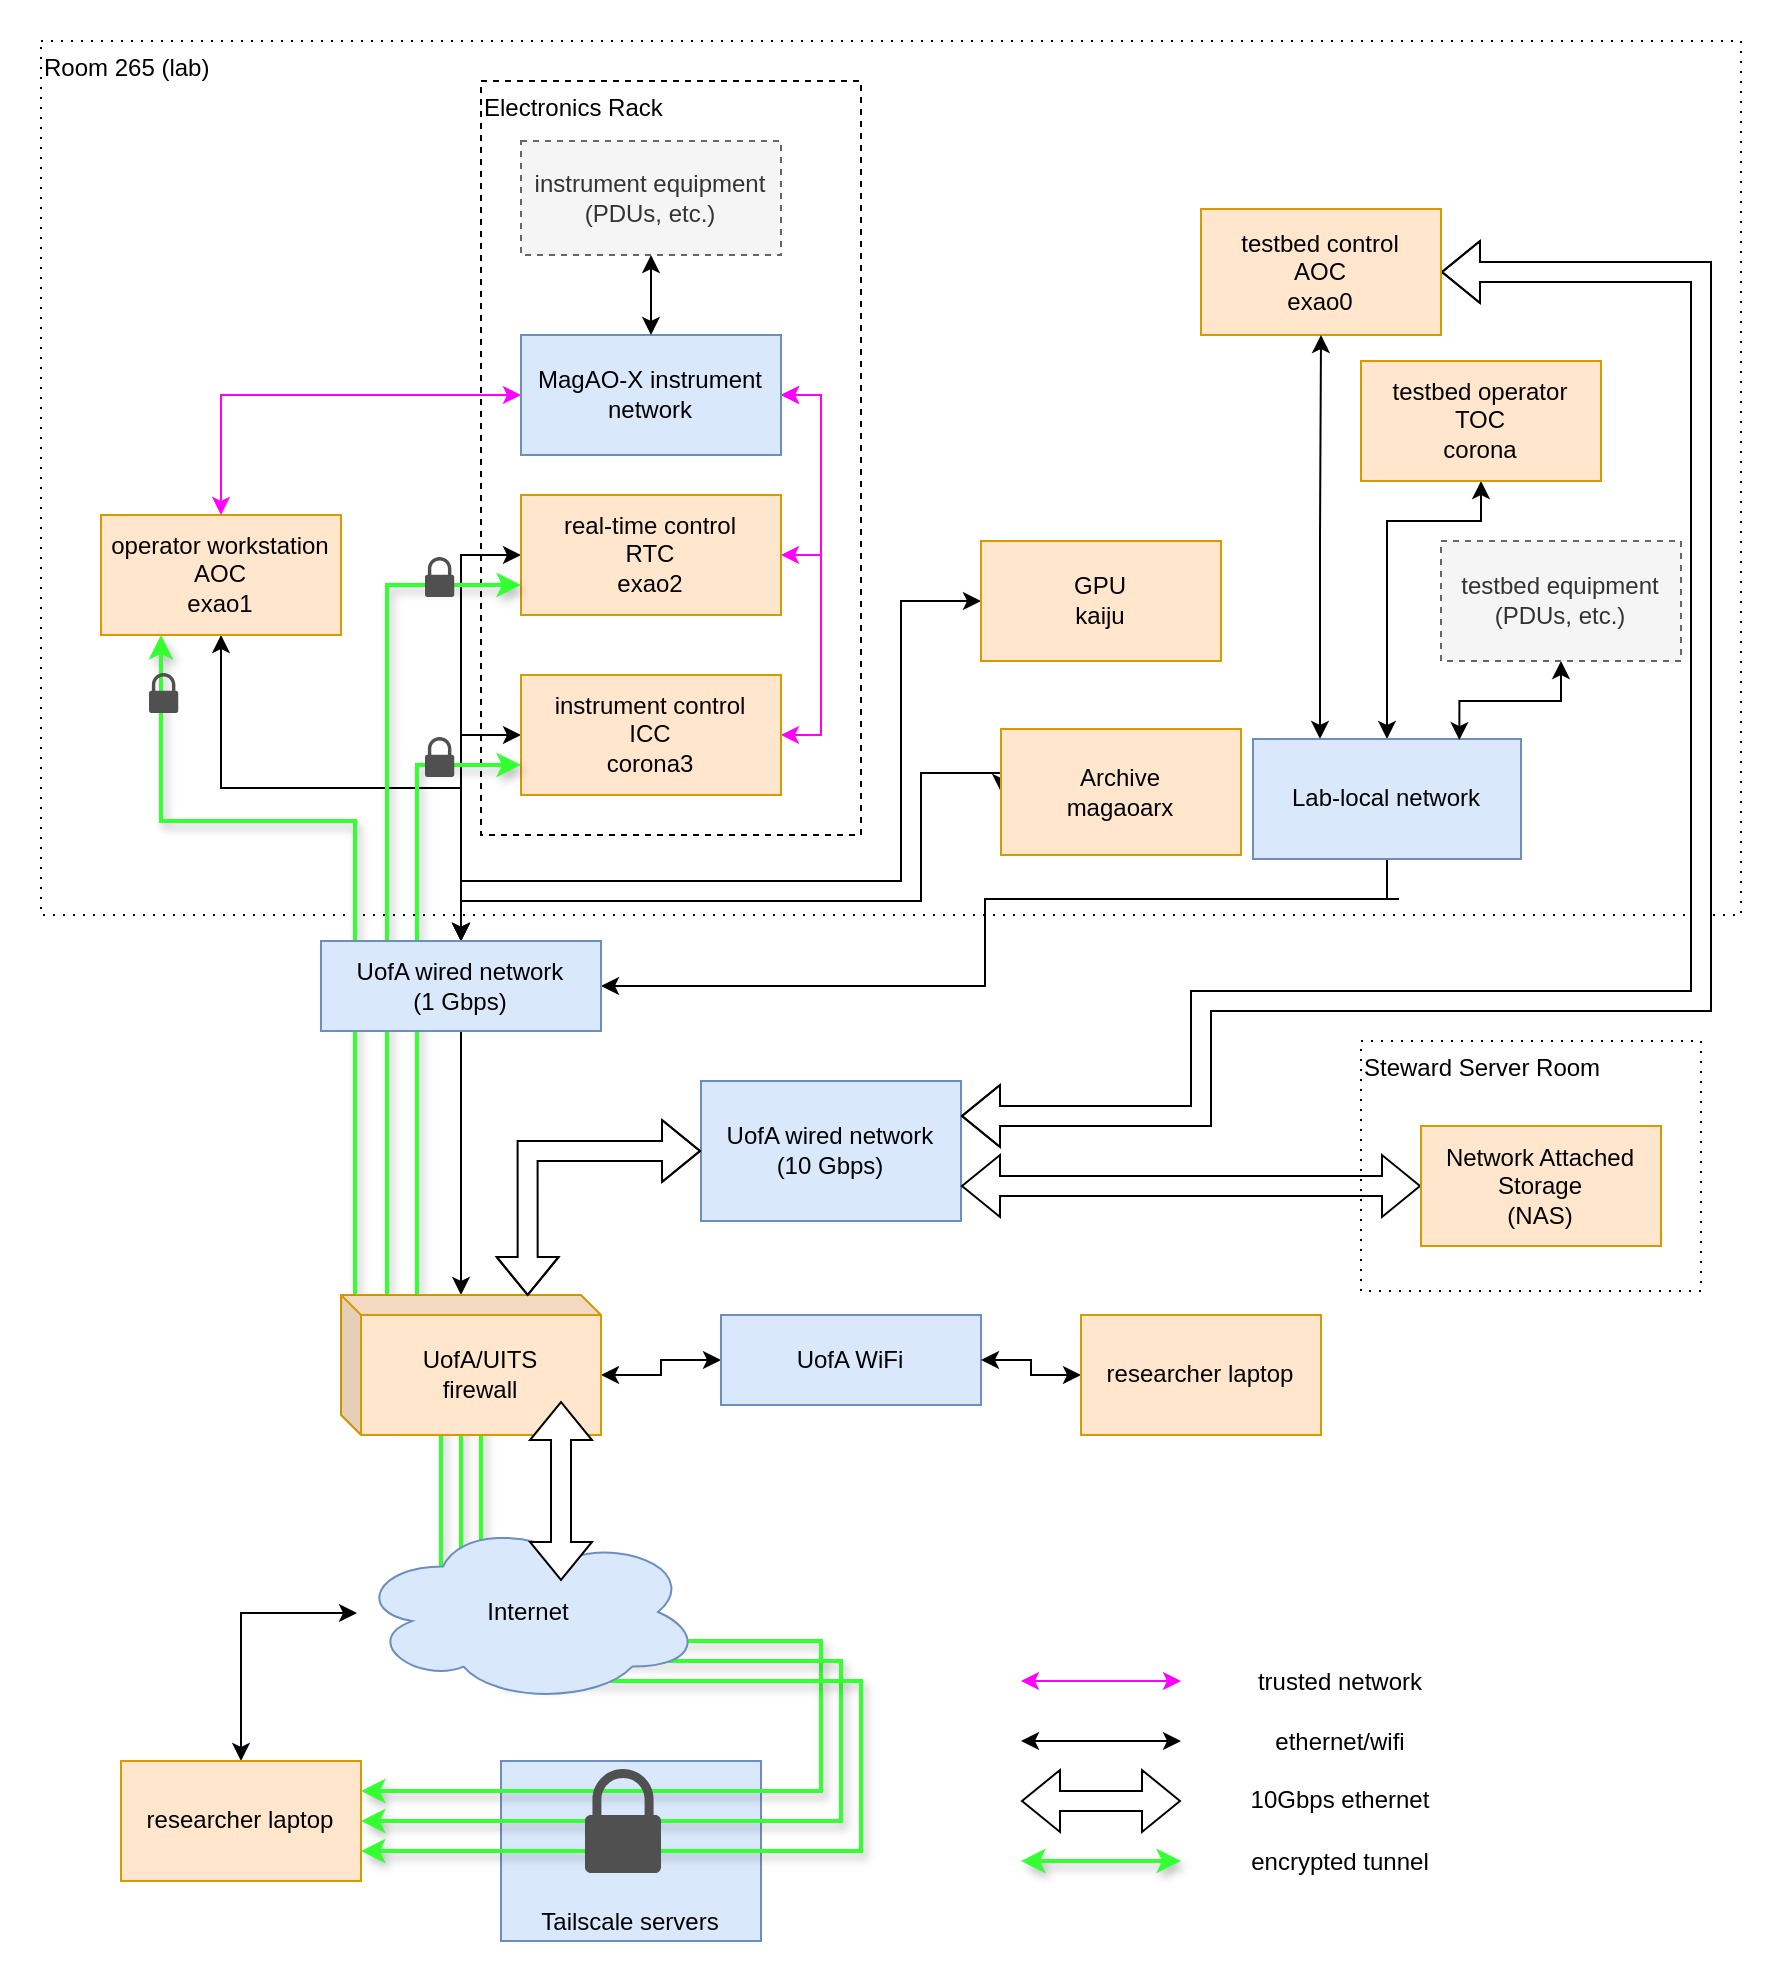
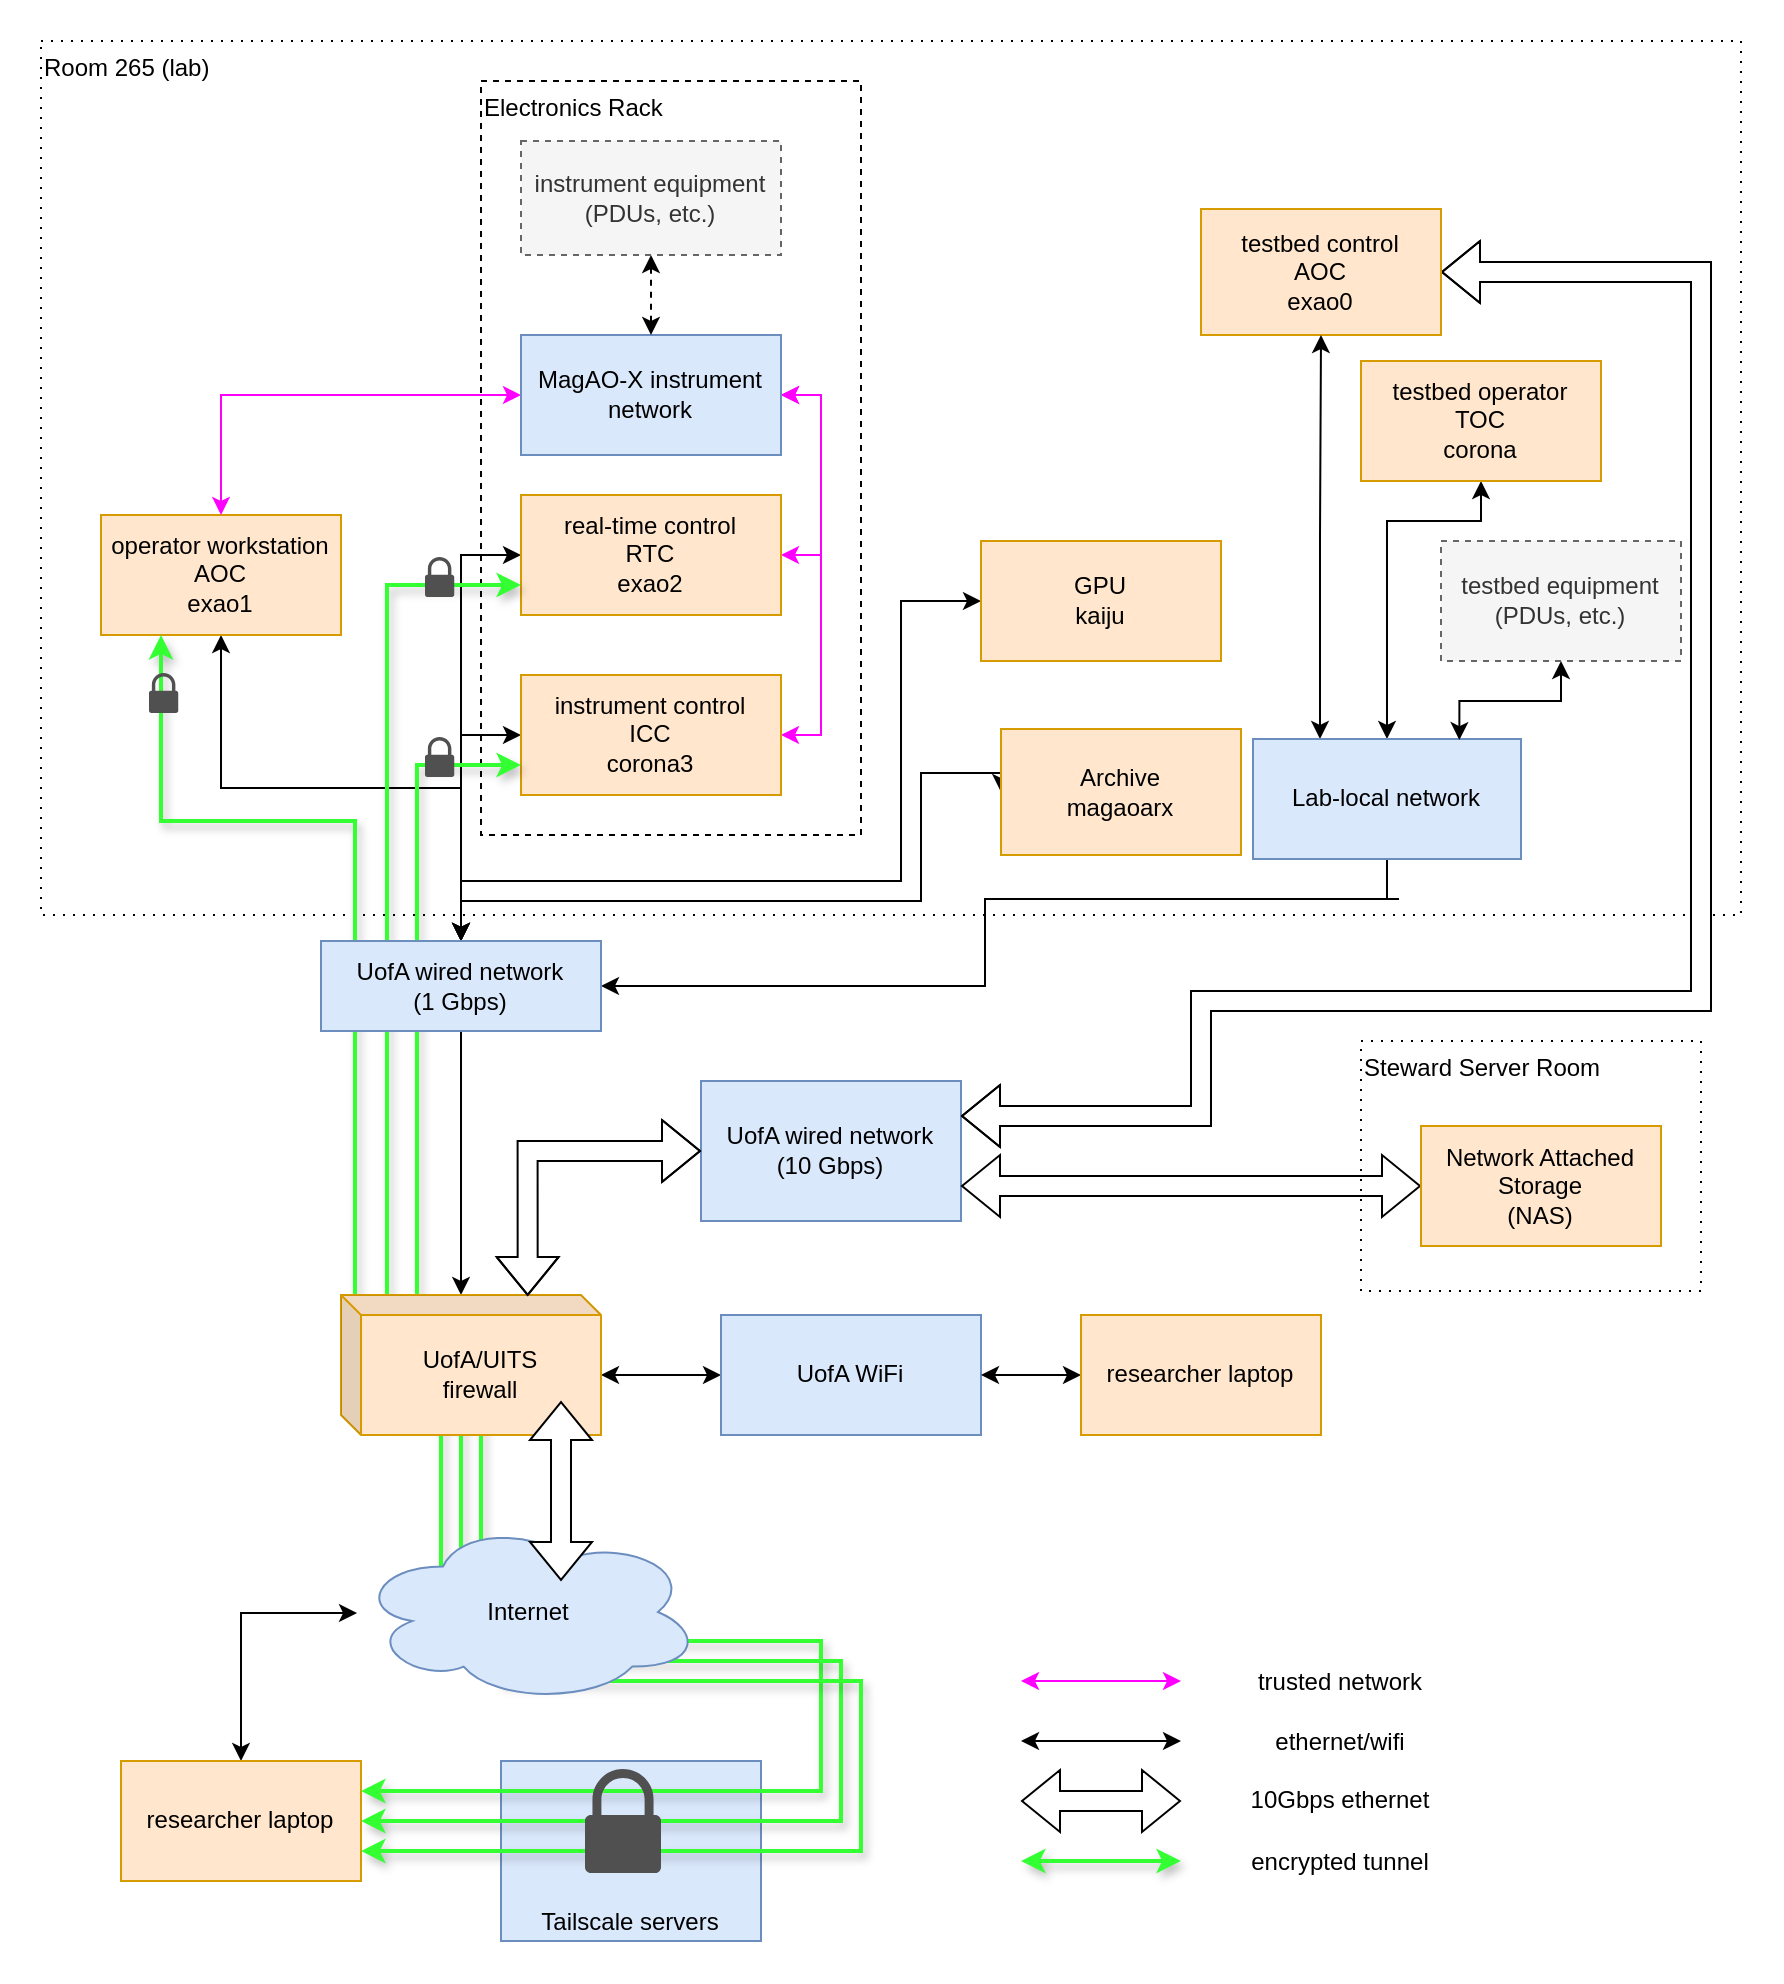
edge "instrument equipment (PDUs, etc.)" -- "MagAO-X instrument network": style solid -> dashed
node "UofA WiFi": size 260x90 -> 260x120
